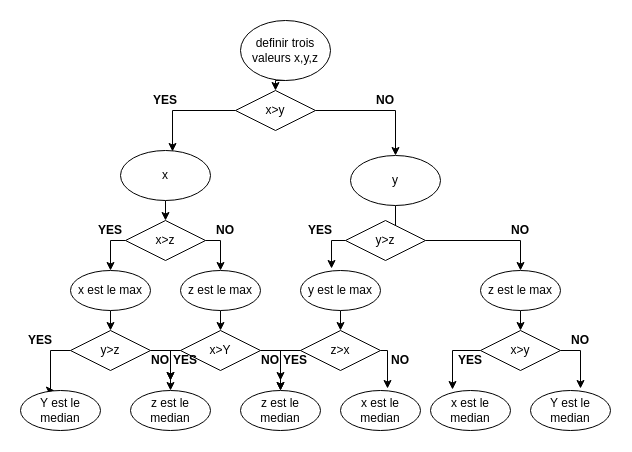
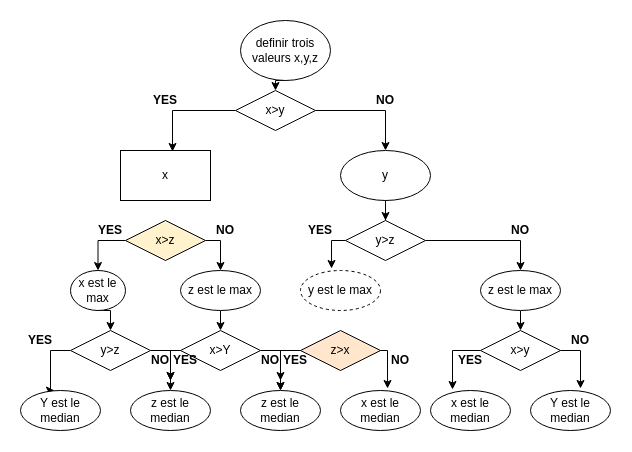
node "x": shape ellipse -> rectangle
node "y": moved (396, 181) -> (386, 176)
edge "x" -> "x>z": removed
node "x>z": fillcolor #ffffff -> #fff2cc
node "x est le max": size 80x40 -> 55x40
node "y est le max": style solid -> dashed
edge "y est le max" -> "z>x": removed
node "z>x": fillcolor #ffffff -> #ffe6cc
